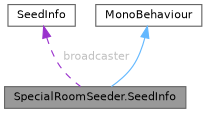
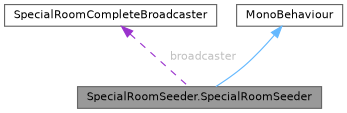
node "SeedInfo": label "SeedInfo" -> "SpecialRoomCompleteBroadcaster"
node "SpecialRoomSeeder.SeedInfo": label "SpecialRoomSeeder.SeedInfo" -> "SpecialRoomSeeder.SpecialRoomSeeder"
